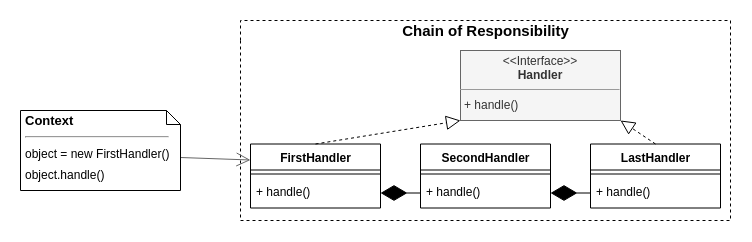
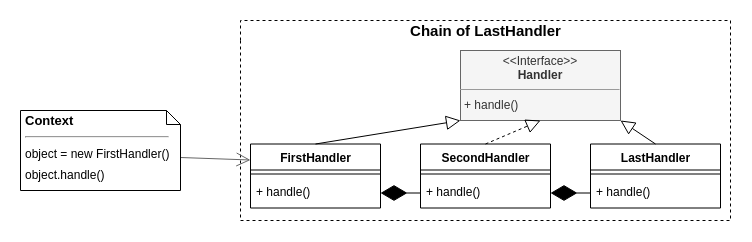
node "Chain of Responsibility": label "Chain of Responsibility" -> "Chain of LastHandler"
edge "FirstHandler" -> "<<Interface>> Handler + handle()": style dashed -> solid
edge "SecondHandler" -> "<<Interface>> Handler + handle()": added
edge "LastHandler" -> "<<Interface>> Handler + handle()": style dashed -> solid
